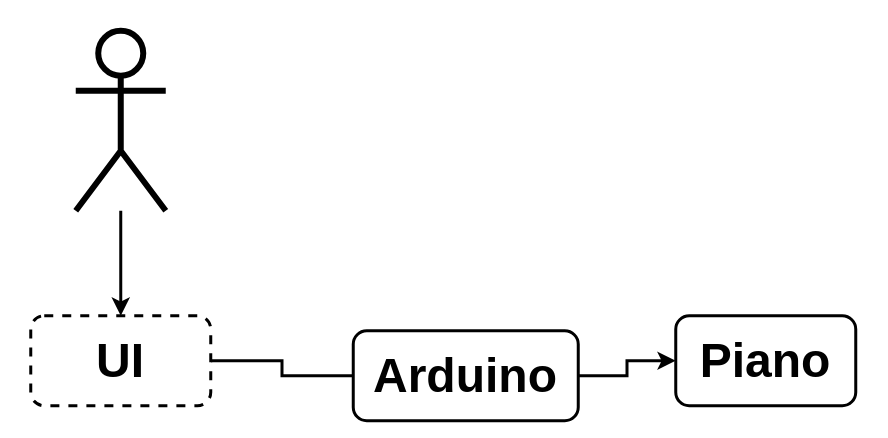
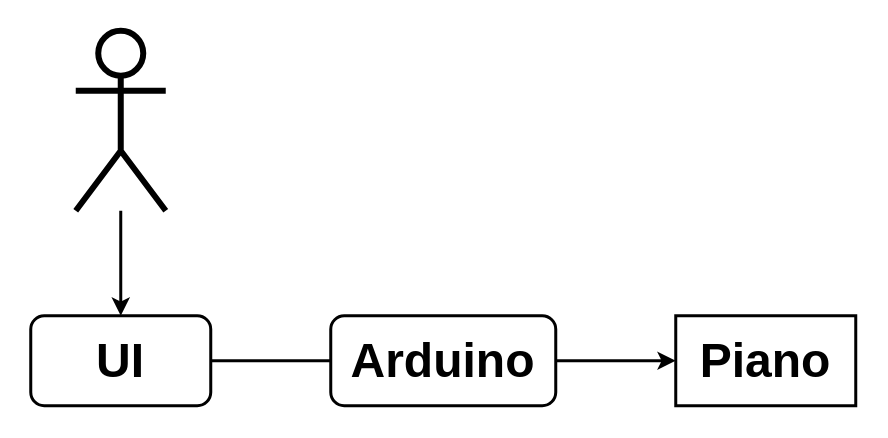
node "UI": style dashed -> solid
node "Piano": shape rounded rectangle -> rectangle
node "Arduino": moved (466, 376) -> (443, 361)
